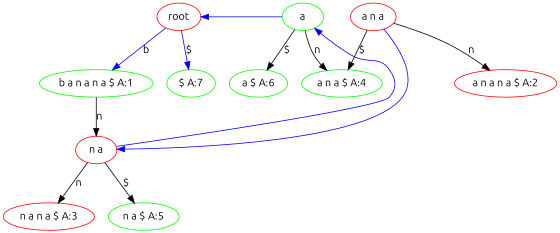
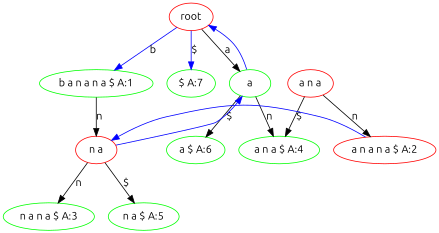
edge "root" -> "a": added, label "a"
edge "a n a" -> "n a": now "a n a n a $ A:2" -> "n a"
node "n a n a $ A:3": color red -> green
